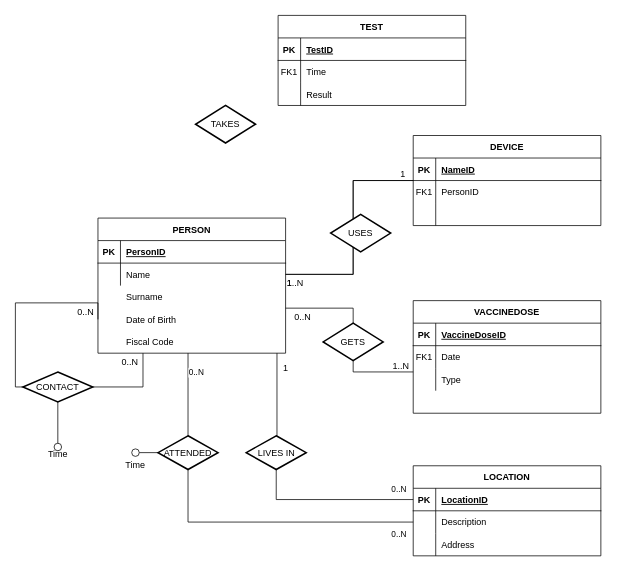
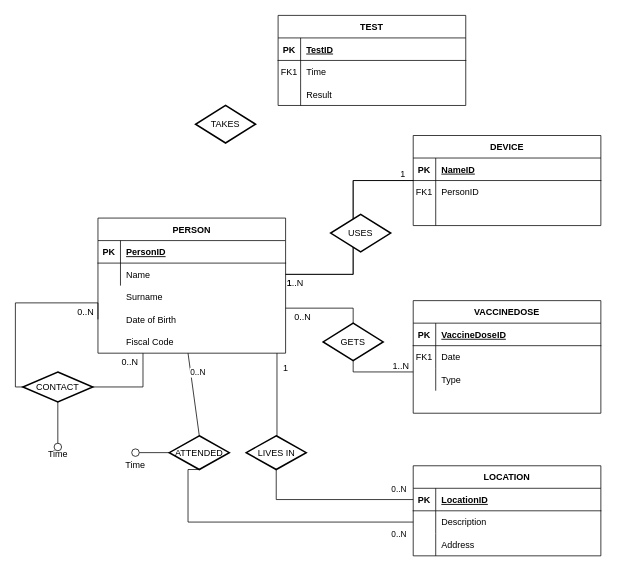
node "ATTENDED": moved (188, 452) -> (199, 452)
